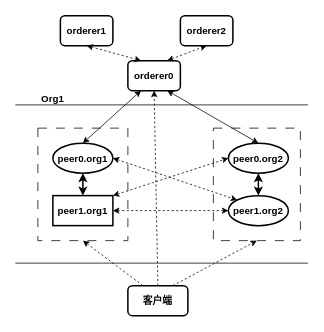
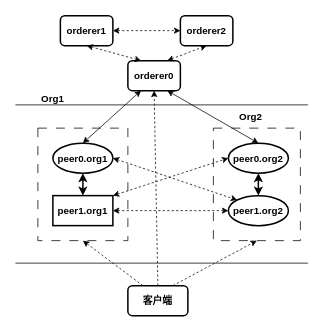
edge "orderer1" -- "orderer2": added
node "Org2": added
